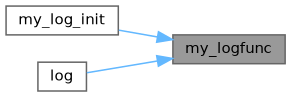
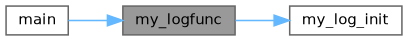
edge "my_log_init" -> "my_logfunc": reversed
node "log": label "log" -> "main"
